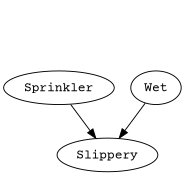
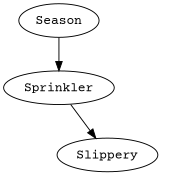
node "Season": added
node "Wet": removed
